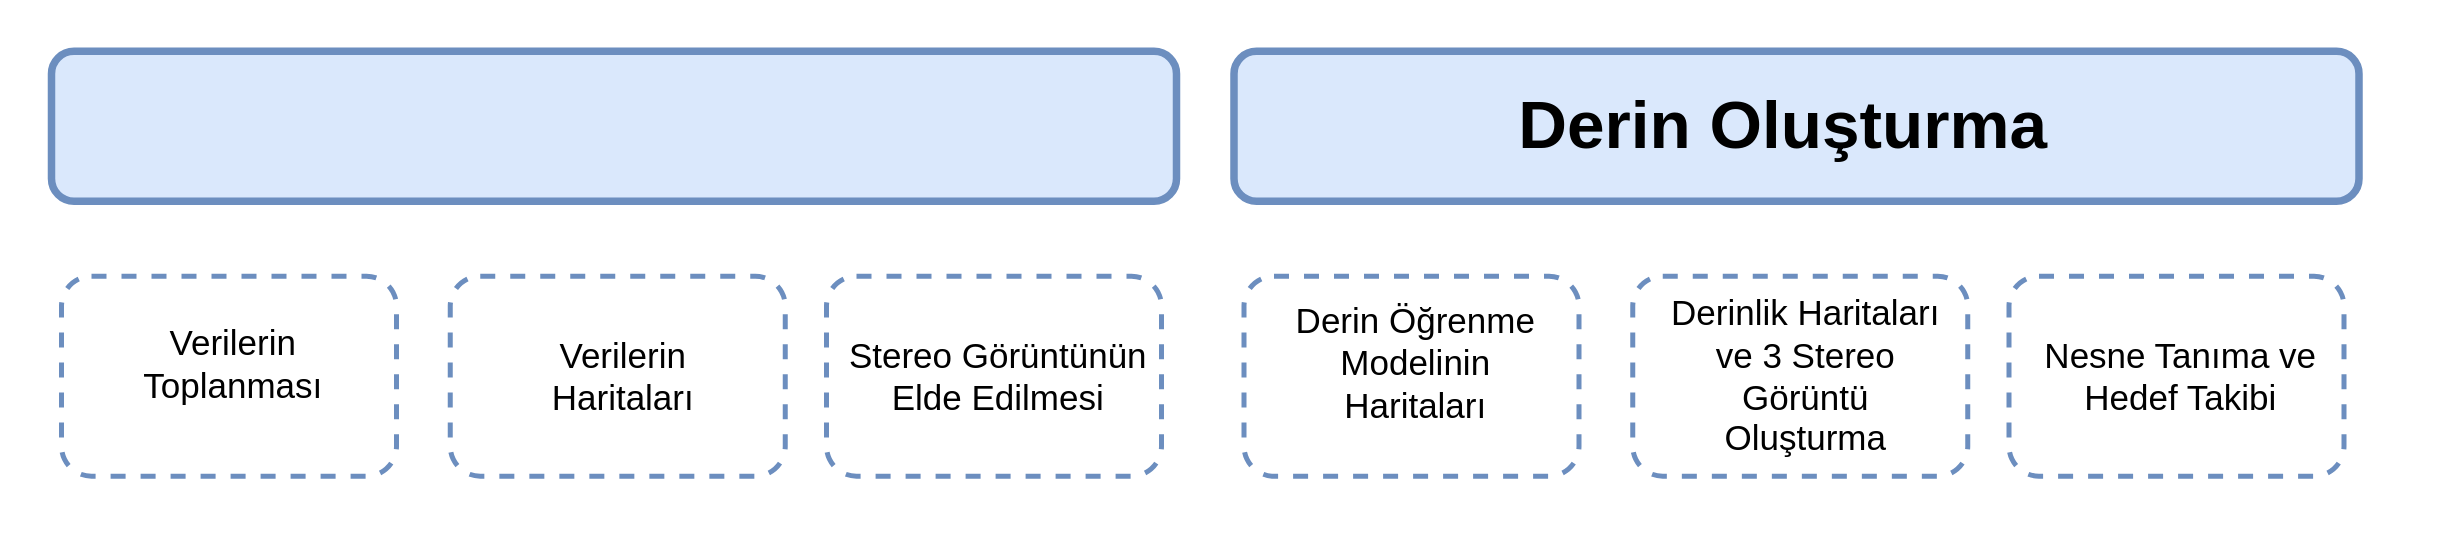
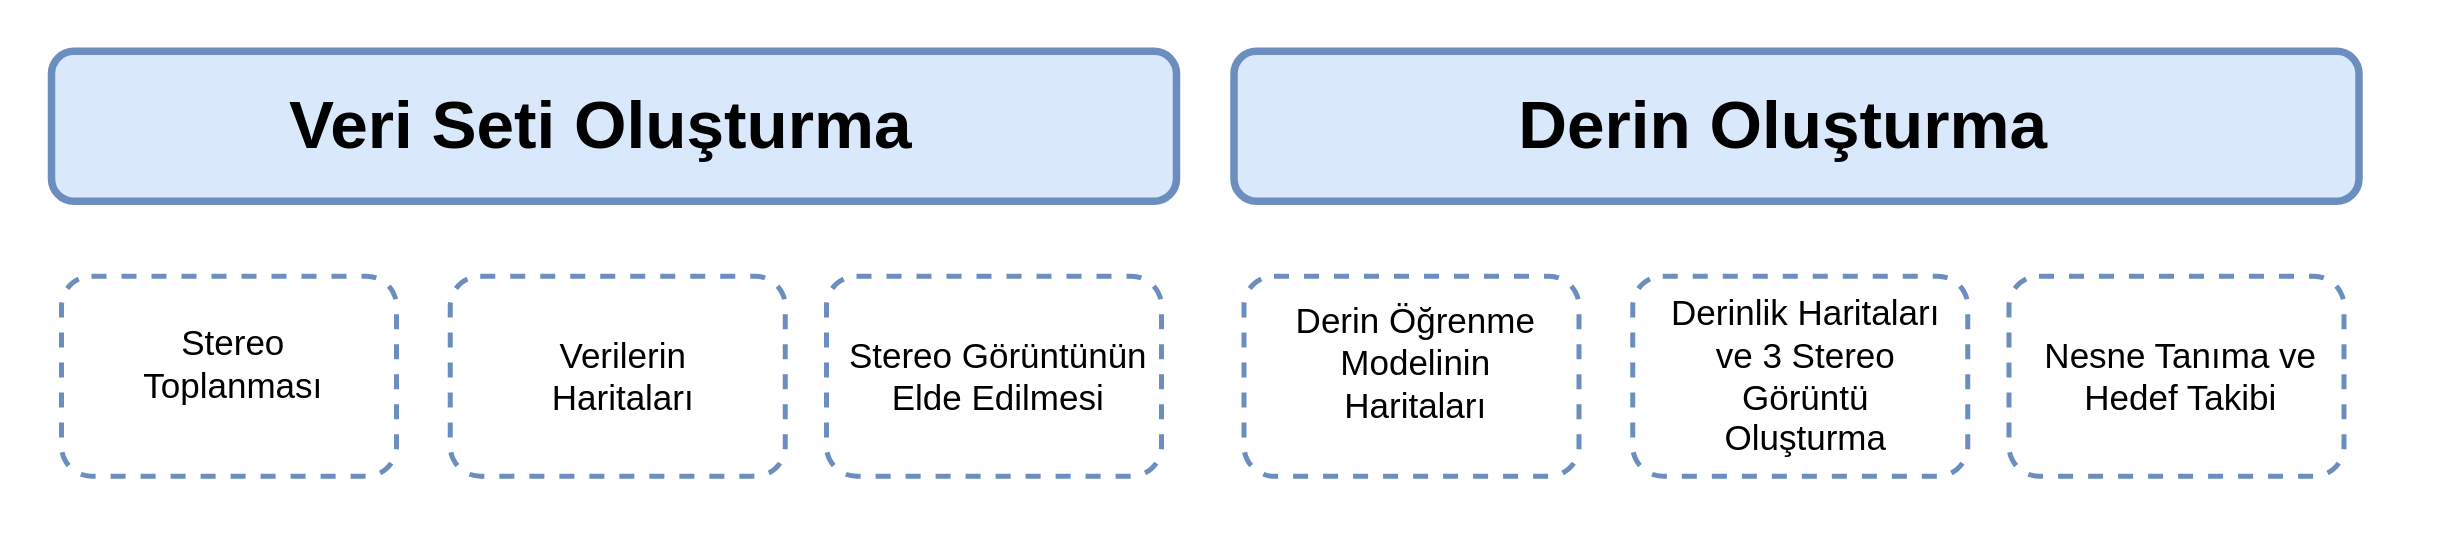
node "Veri Seti Oluşturma": added
node "Verilerin Toplanması": label "Verilerin Toplanması" -> "Stereo Toplanması"
